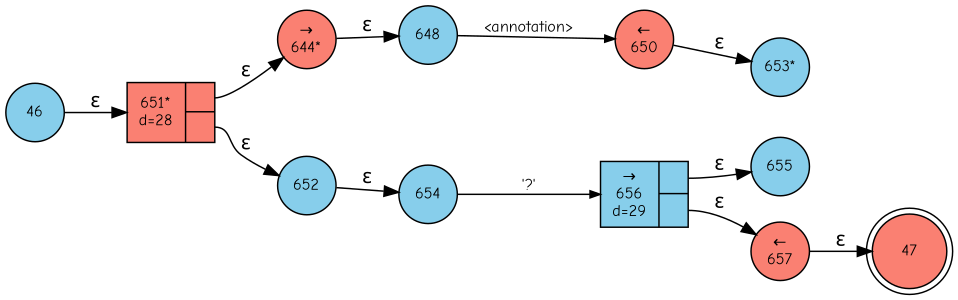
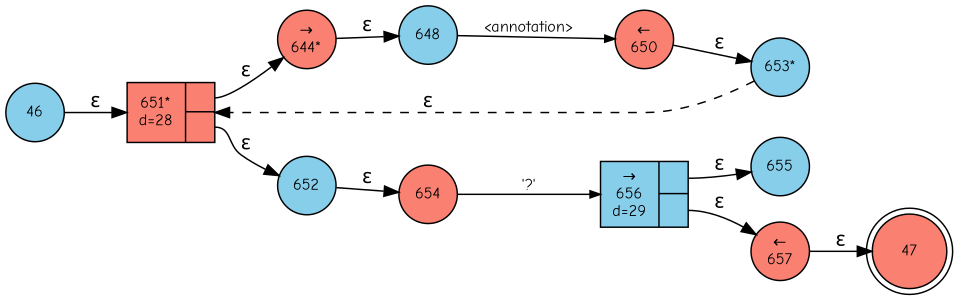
edge "653*" -> "651*": added, label "ε"
node "654": fillcolor skyblue -> salmon
